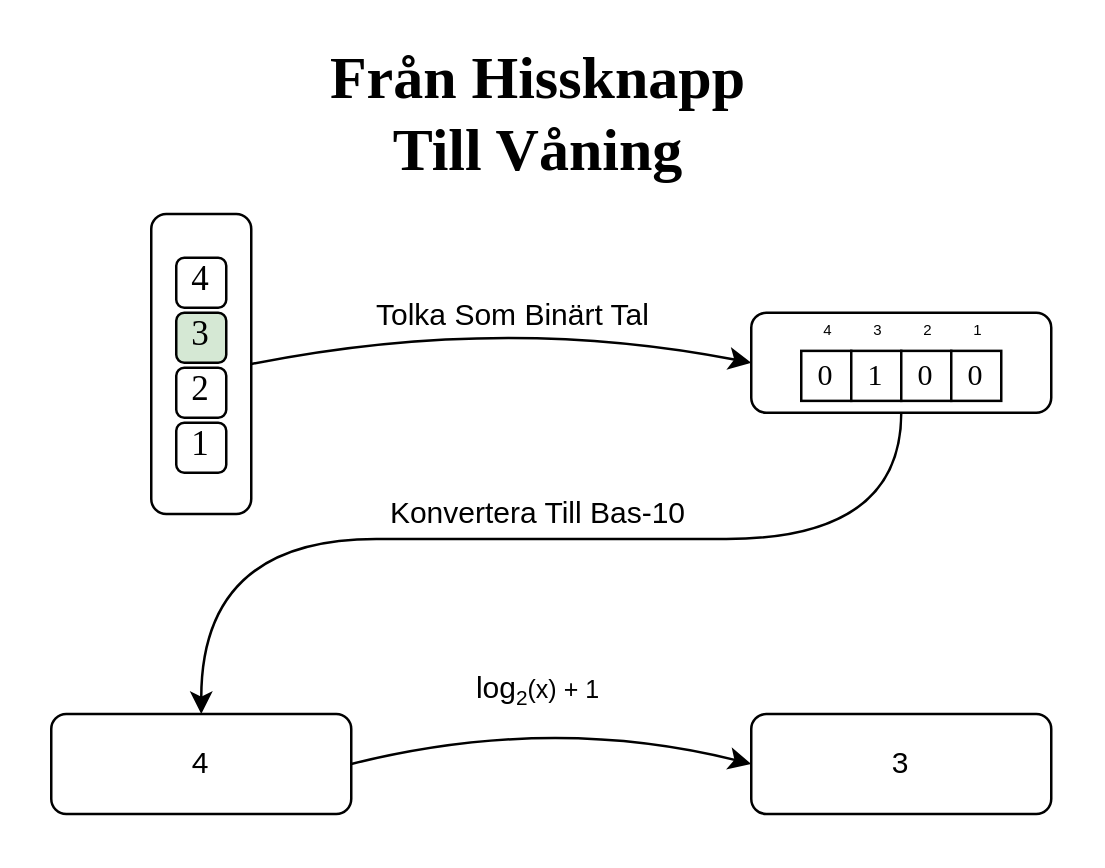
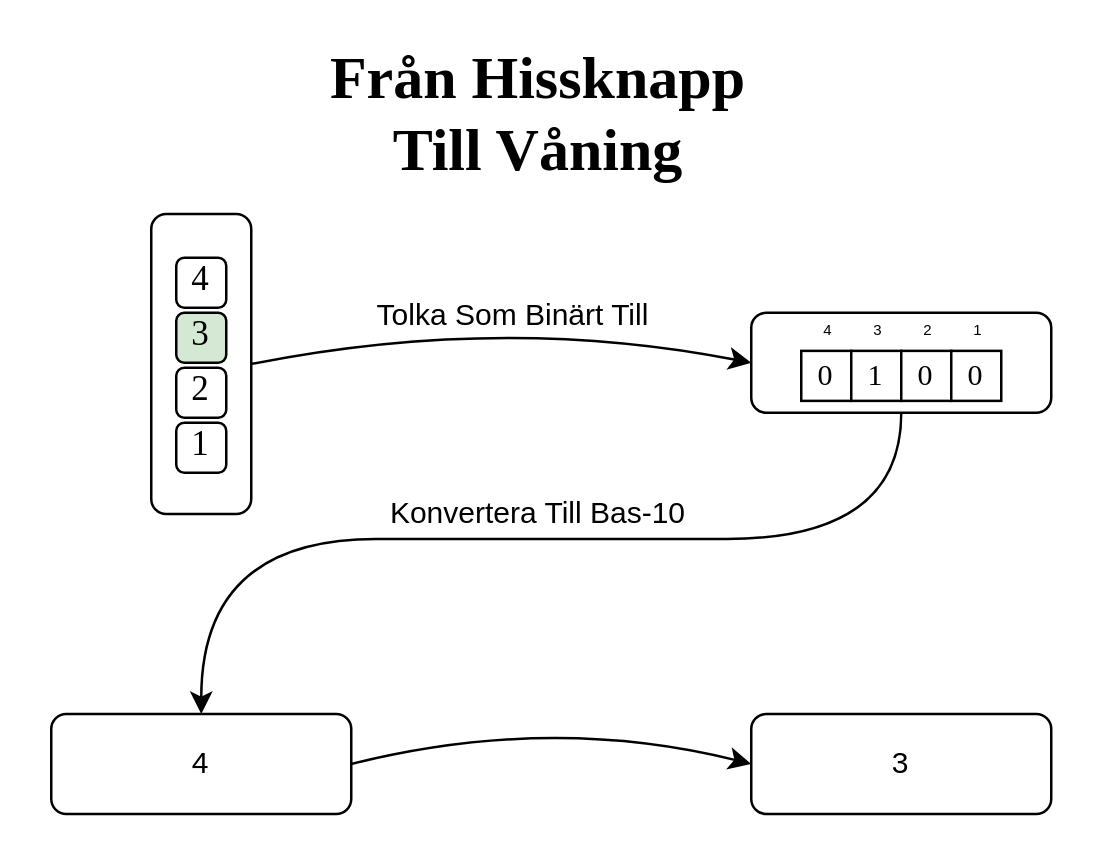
node "Tolka Som Binärt Tal": label "Tolka Som Binärt Tal" -> "Tolka Som Binärt Till"
node "log2(x) + 1": removed
